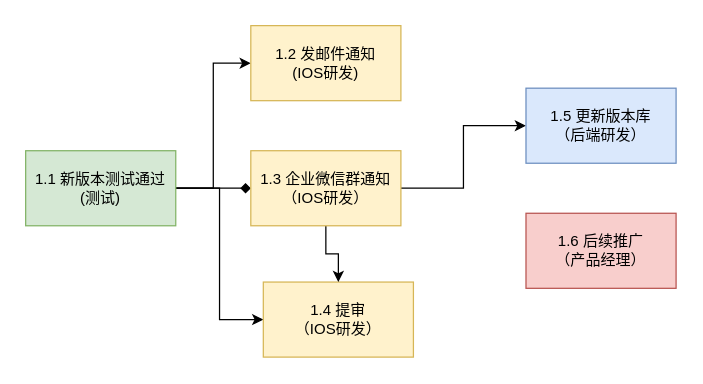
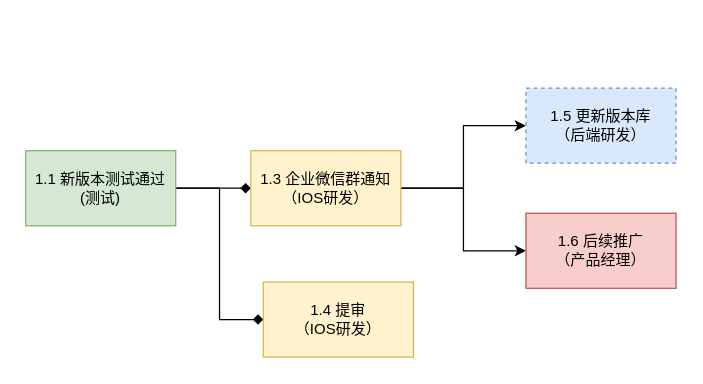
node "1.2 发邮件通知 (IOS研发)": removed
edge "1.1 新版本测试通过 (测试)" -> "1.2 发邮件通知 (IOS研发)": removed
node "1.5 更新版本库 （后端研发）": style solid -> dashed
edge "1.3 企业微信群通知 （IOS研发）" -> "1.4 提审 （IOS研发）": now "1.3 企业微信群通知 （IOS研发）" -> "1.6 后续推广 （产品经理）"
edge "1.1 新版本测试通过 (测试)" -> "1.4 提审 （IOS研发）": arrowhead classic -> diamond
